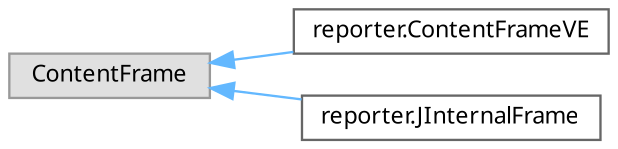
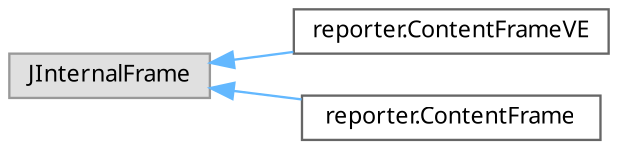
node "ContentFrame": label "ContentFrame" -> "JInternalFrame"
node "reporter.JInternalFrame": label "reporter.JInternalFrame" -> "reporter.ContentFrame"
